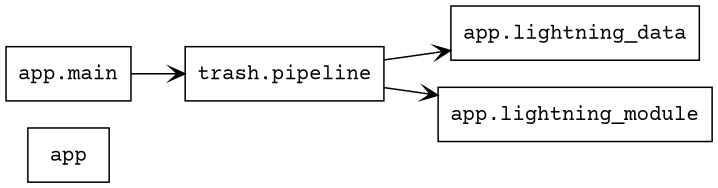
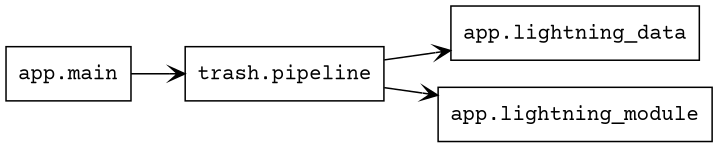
node "app": removed
